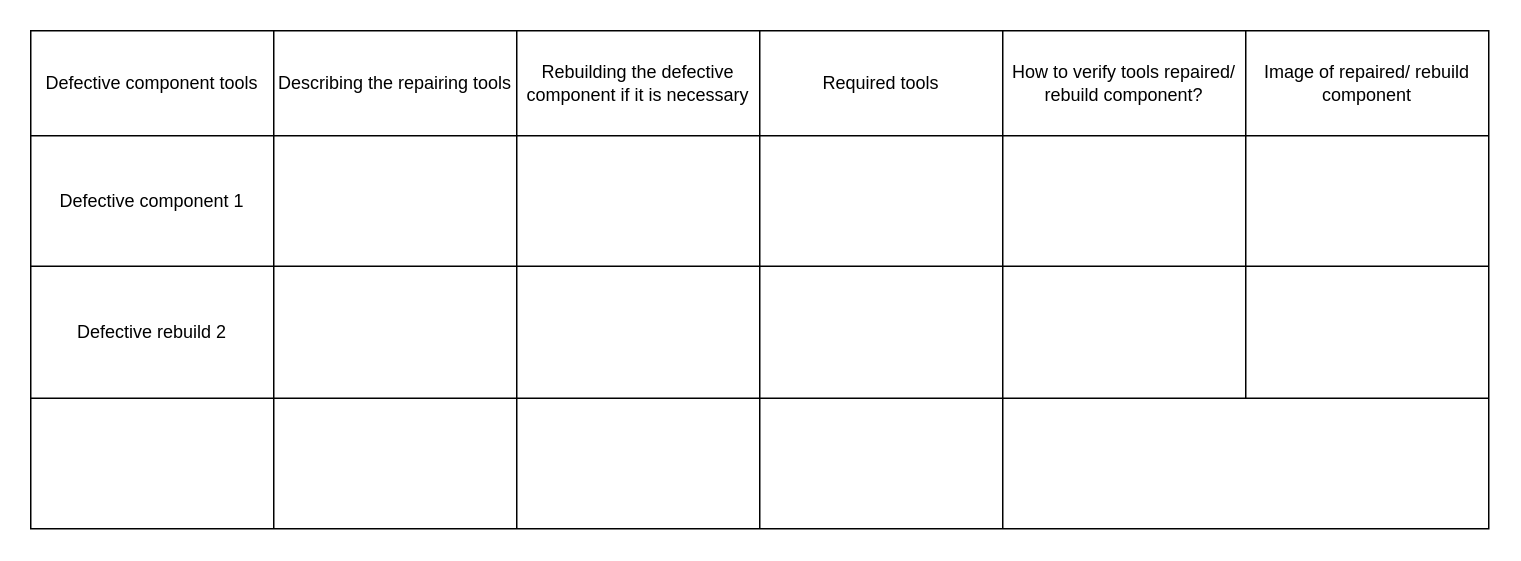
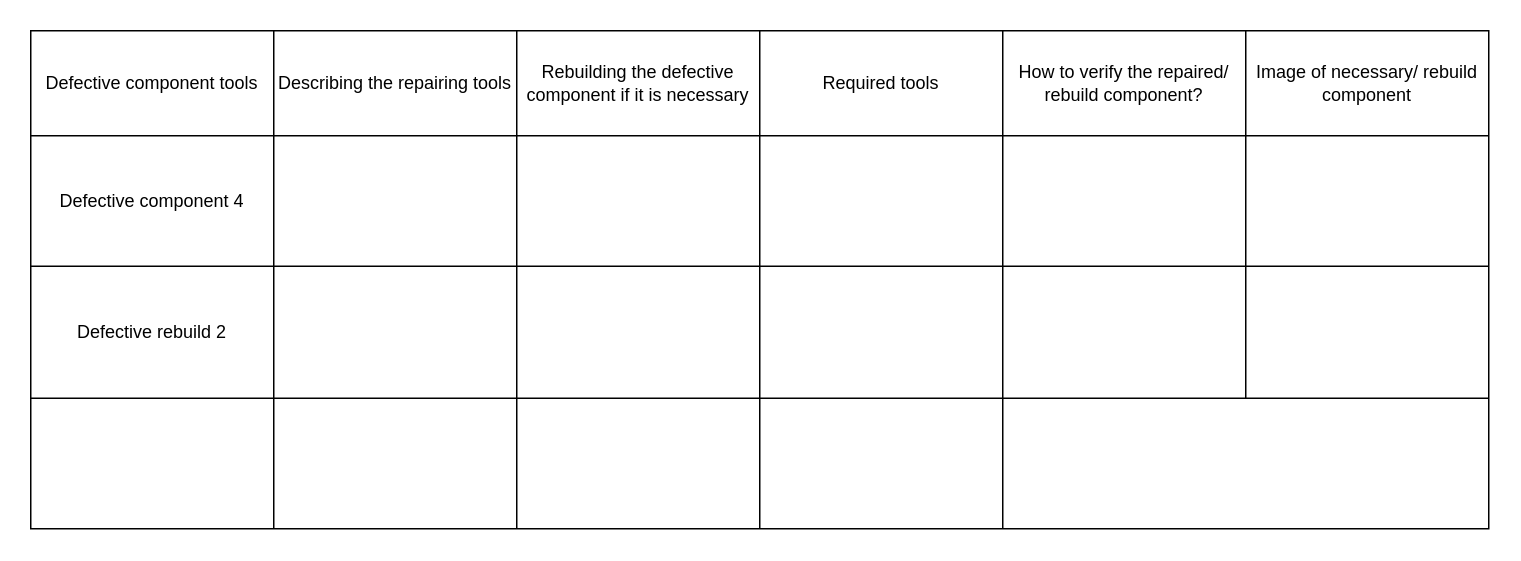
node "How to verify tools repaired/ rebuild component?": label "How to verify tools repaired/ rebuild component?" -> "How to verify the repaired/ rebuild component?"
node "Image of repaired/ rebuild component": label "Image of repaired/ rebuild component" -> "Image of necessary/ rebuild component"
node "Defective component 1": label "Defective component 1" -> "Defective component 4"
